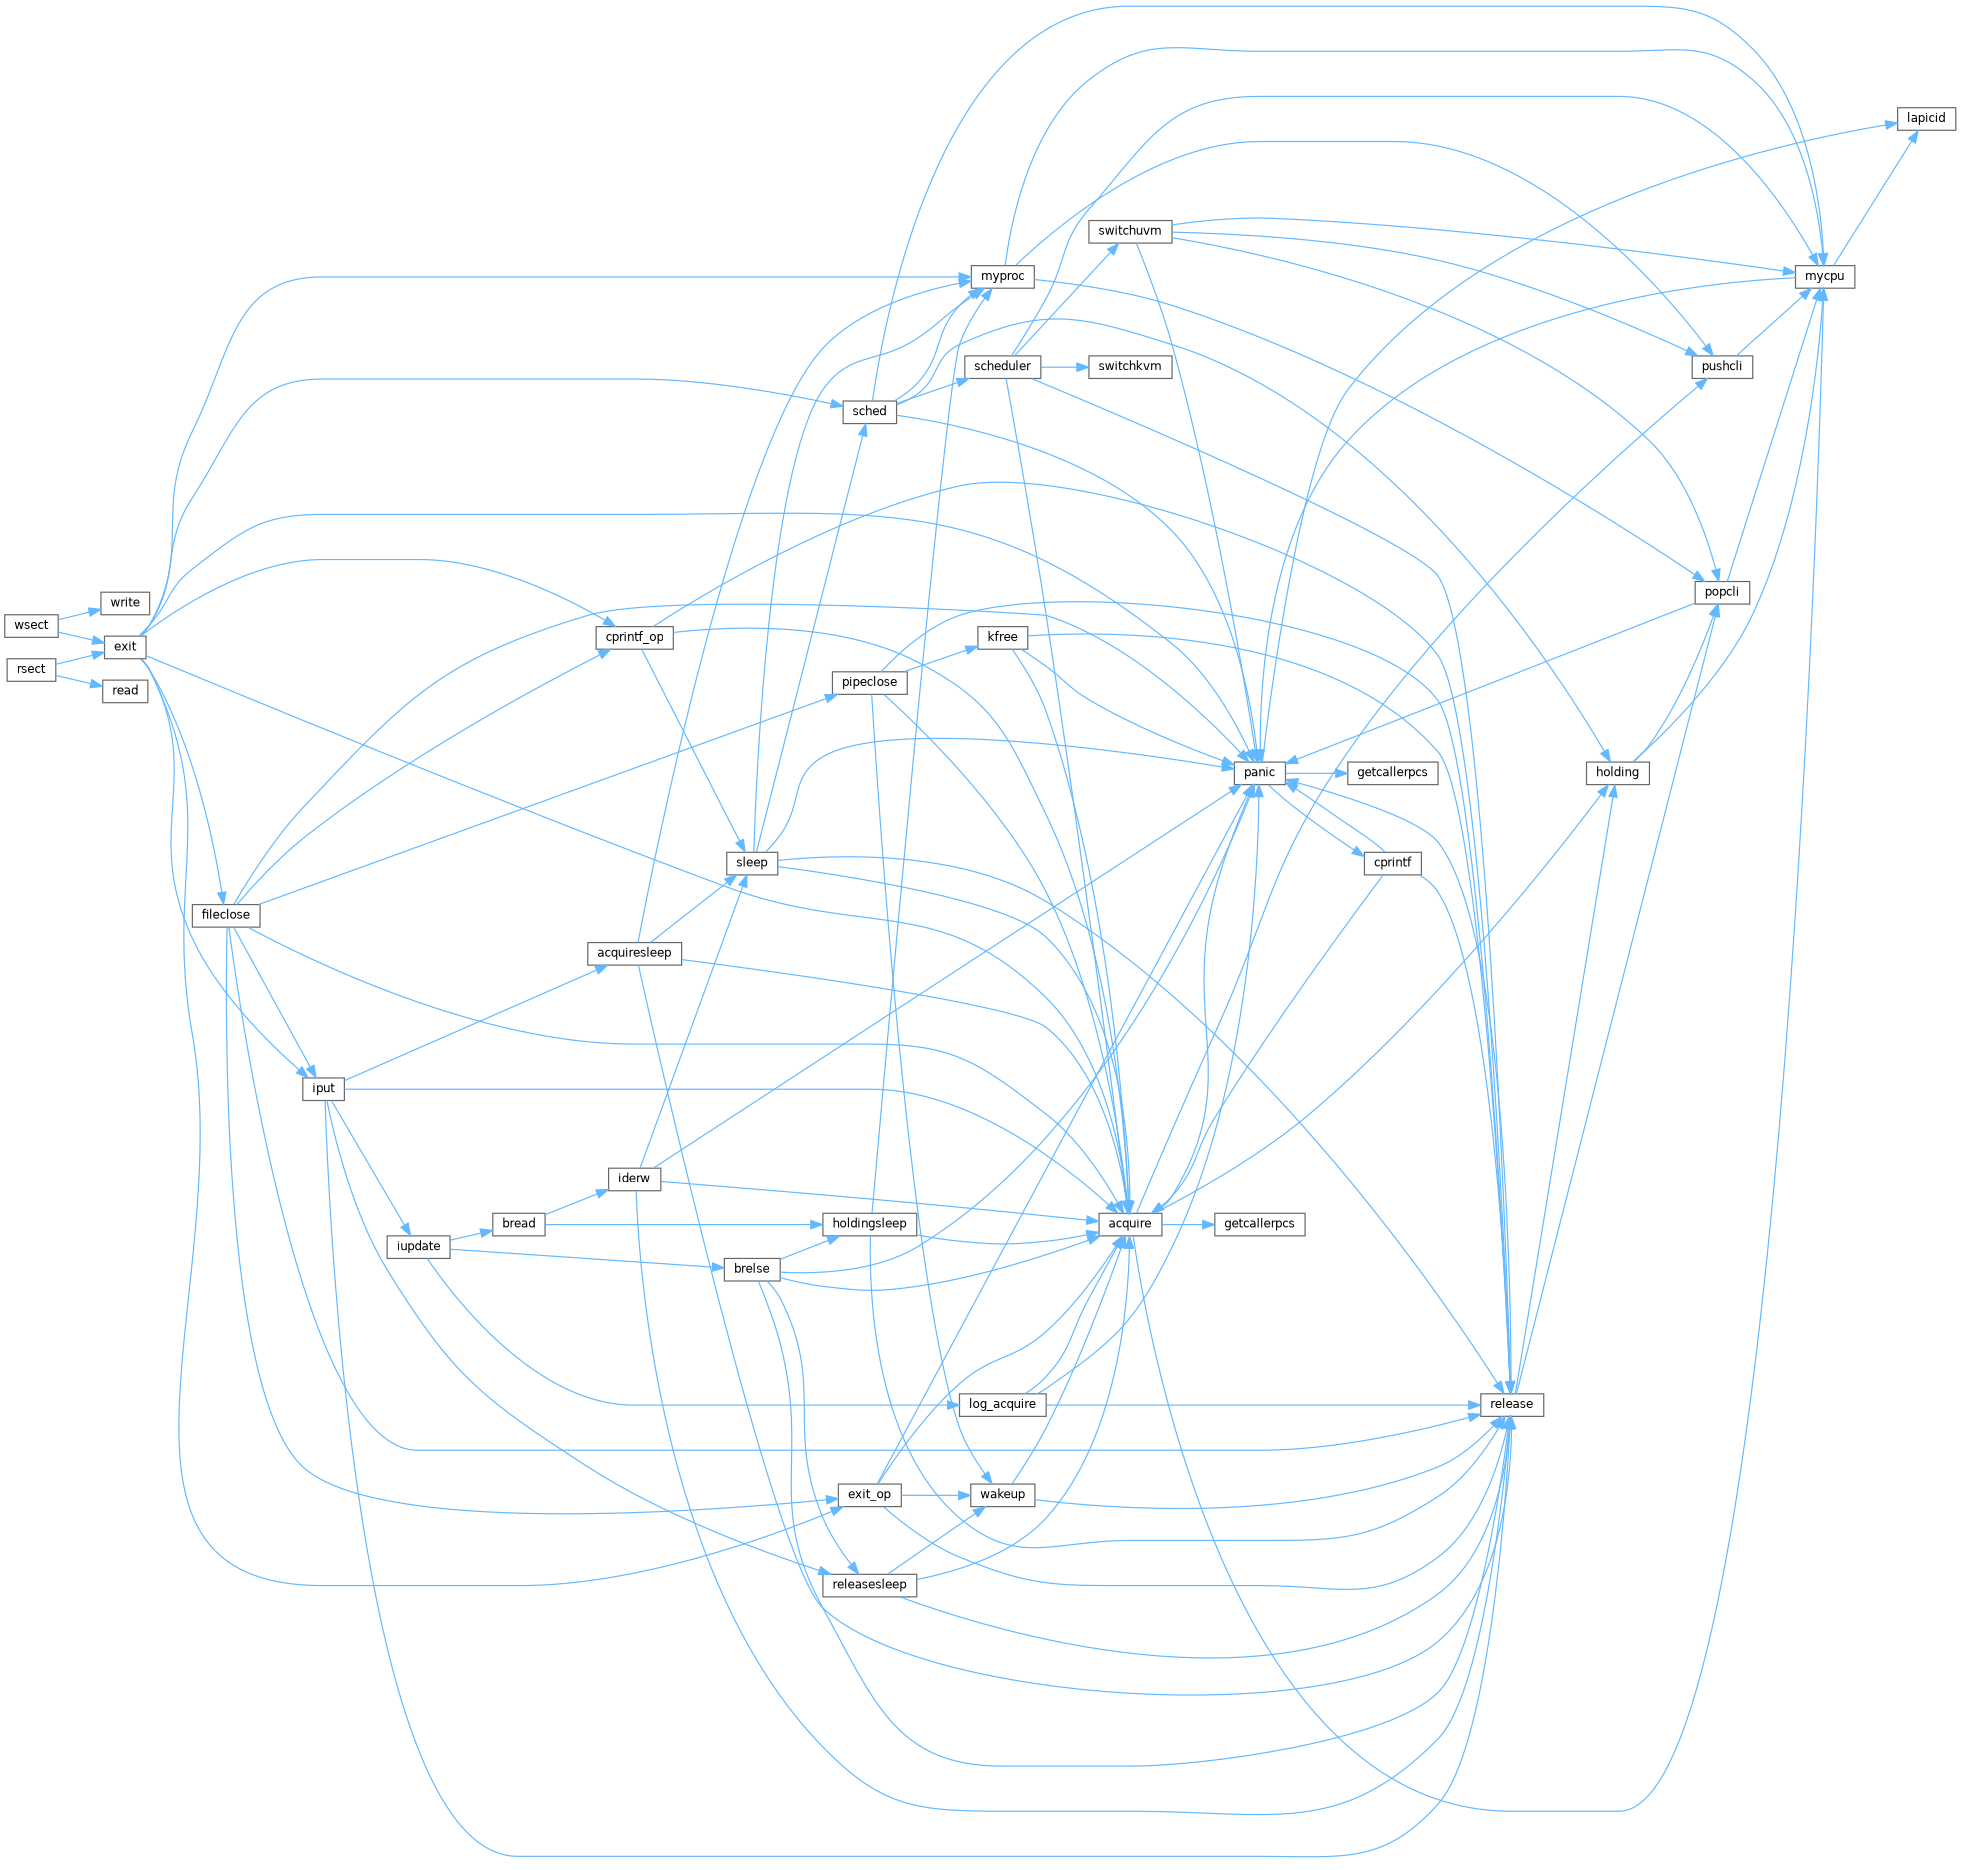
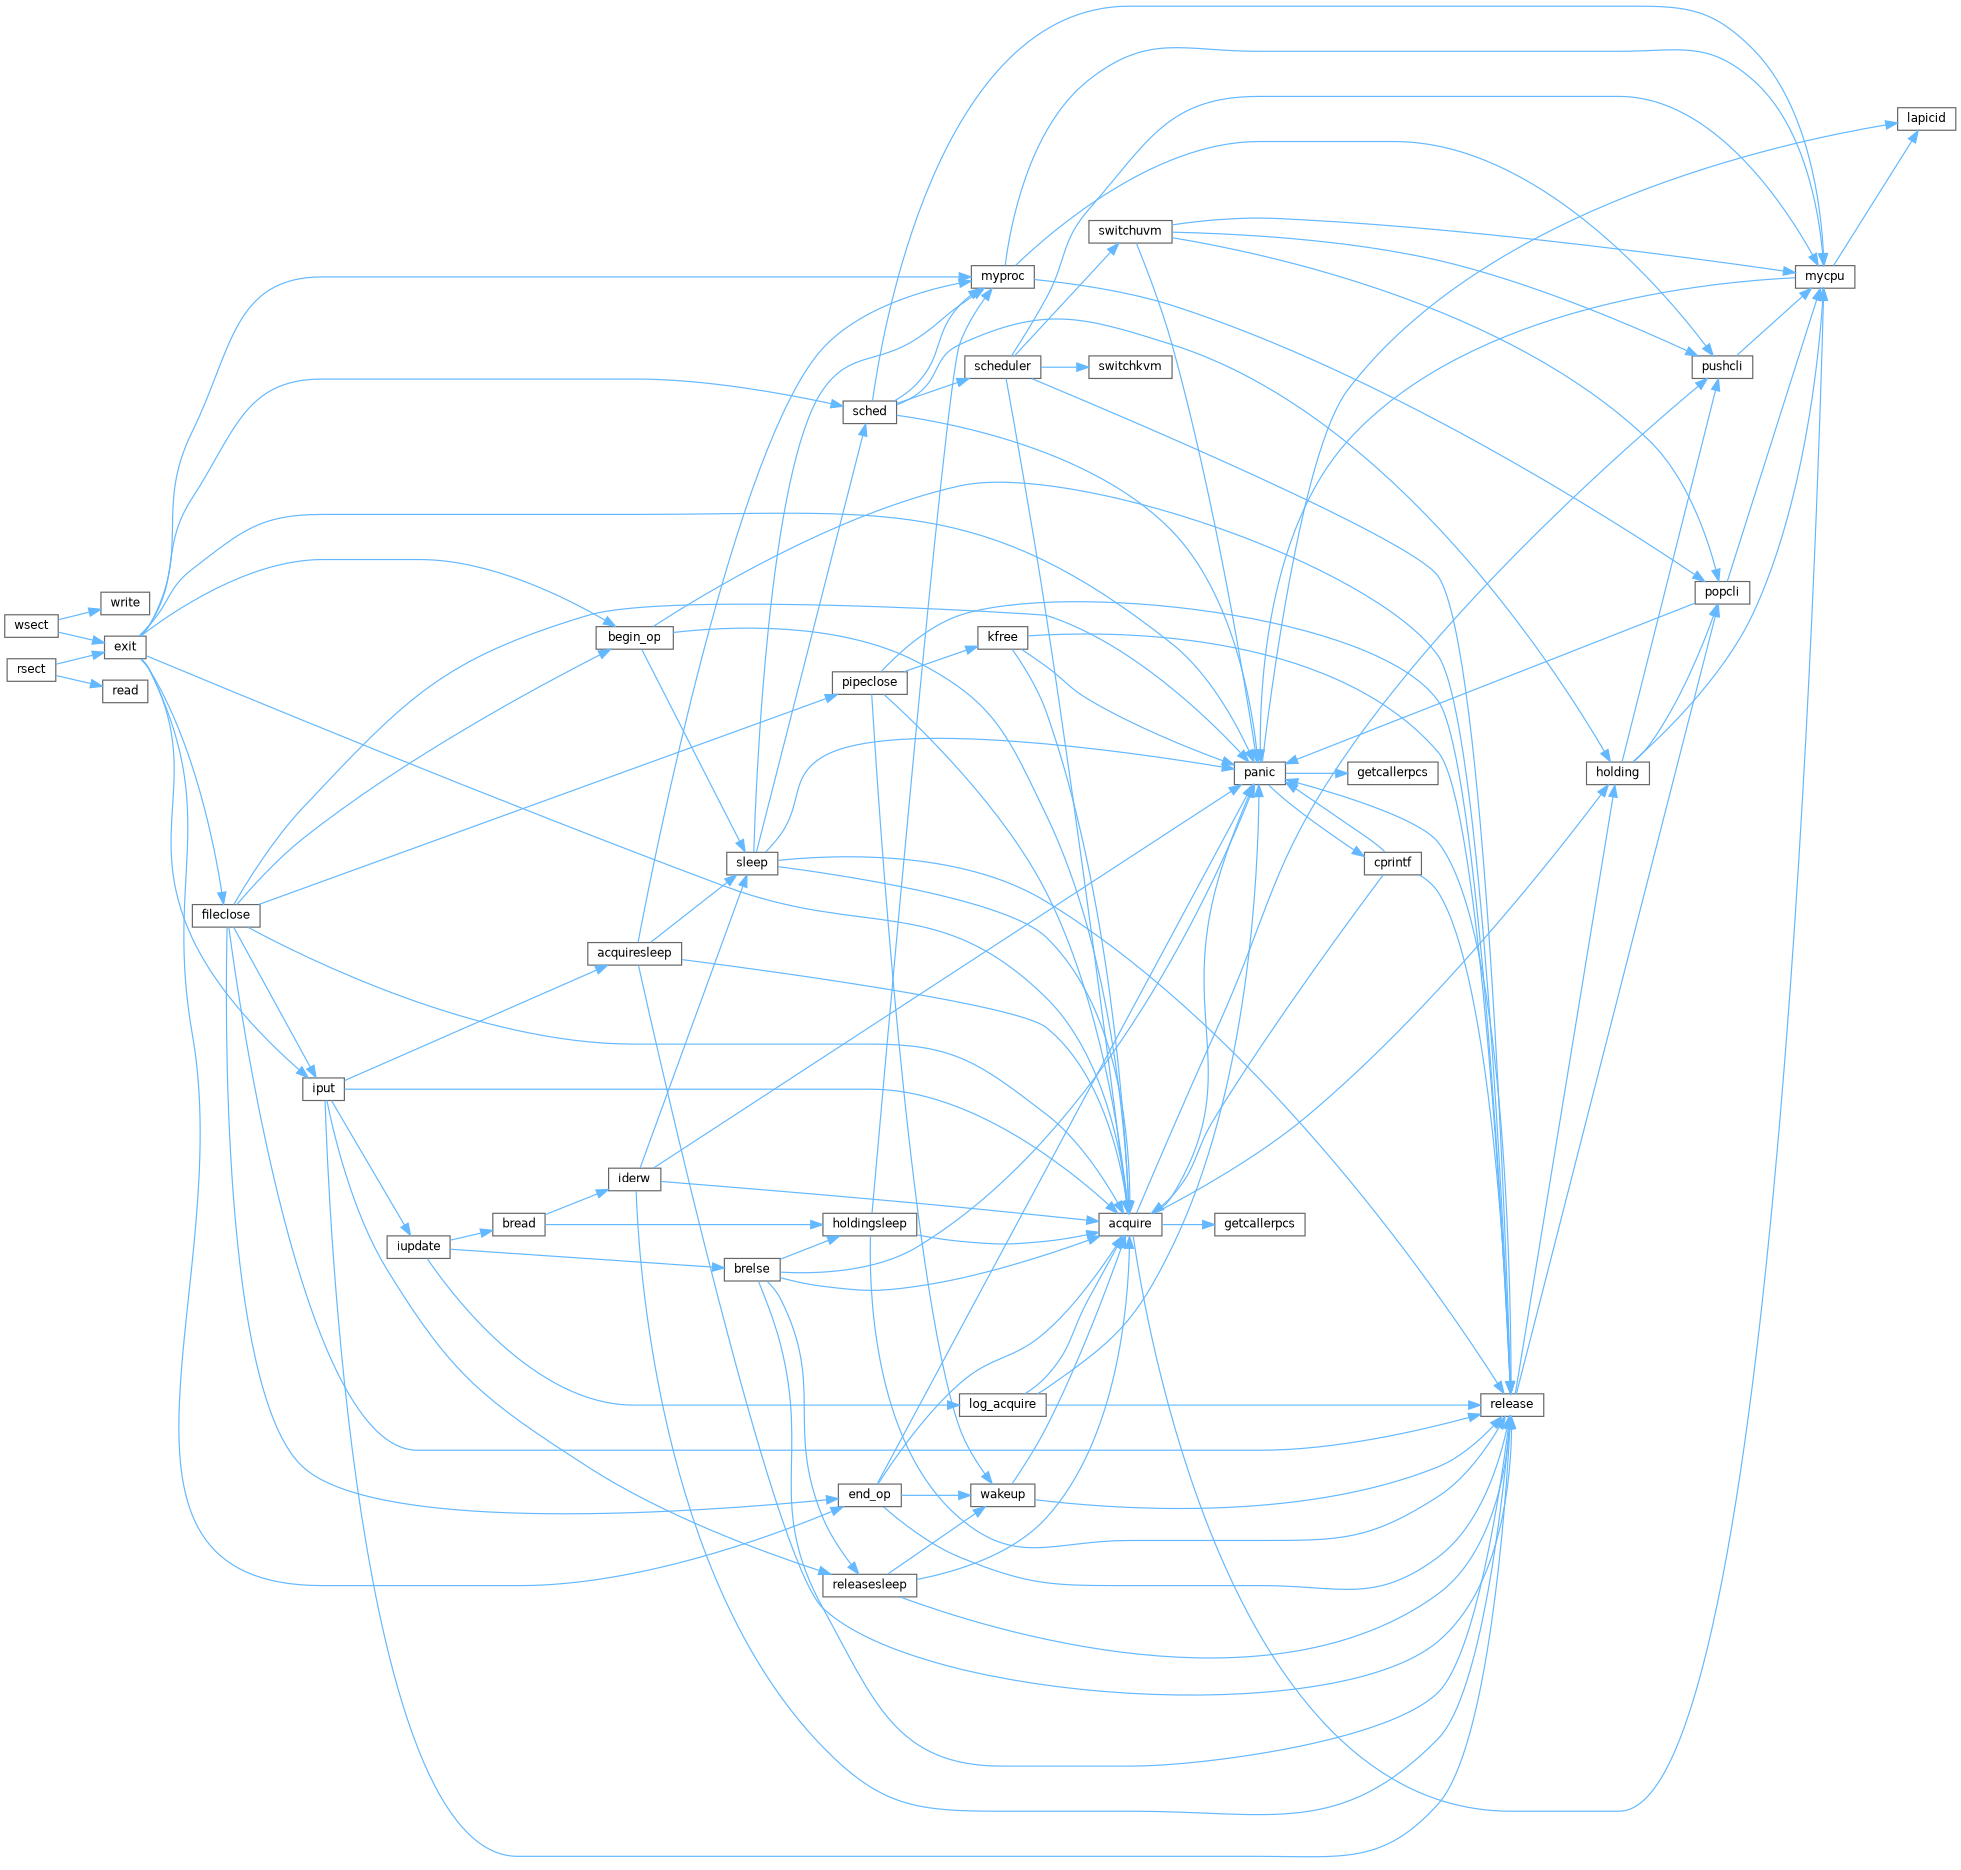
edge "holding" -> "pushcli": added
node "cprintf_op": label "cprintf_op" -> "begin_op"
node "exit_op": label "exit_op" -> "end_op"
